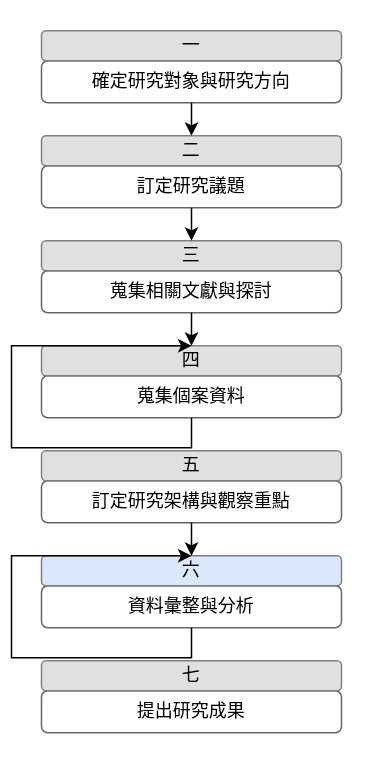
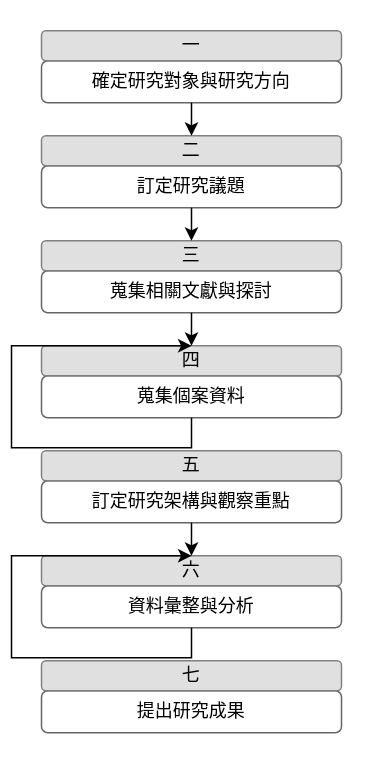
node "六": fillcolor #dae8fc -> #e0e0e0
